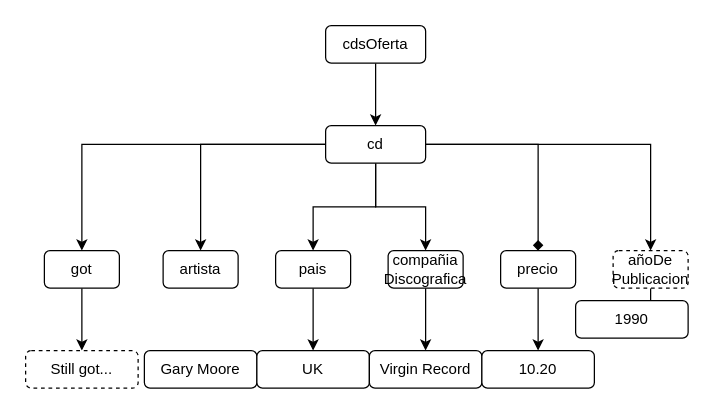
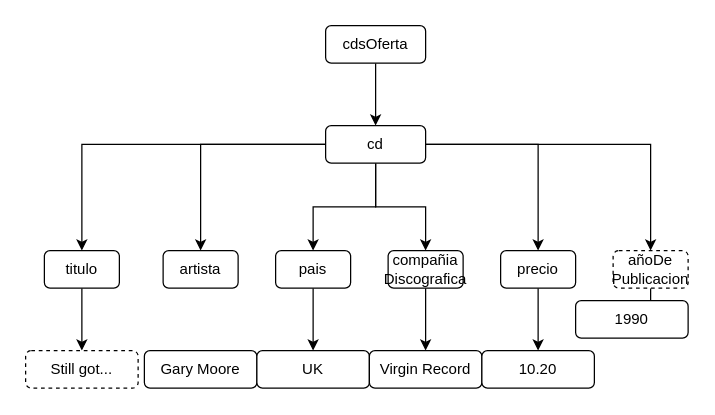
edge "cd" -> "precio": arrowhead diamond -> classic
node "got": label "got" -> "titulo"
